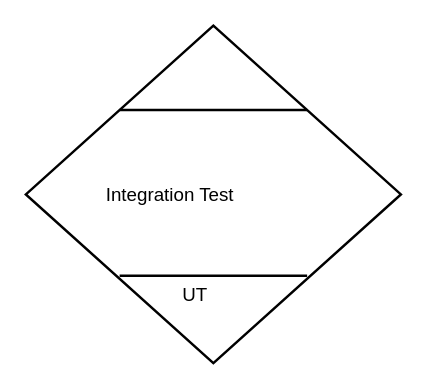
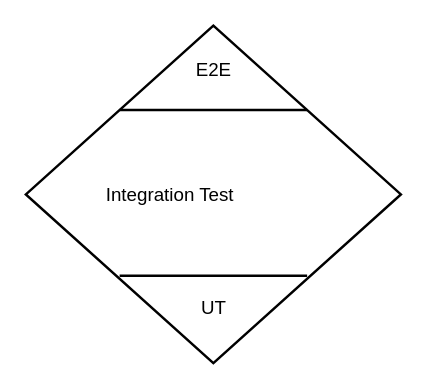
node "E2E": added
node "UT": moved (194, 294) -> (213, 307)
